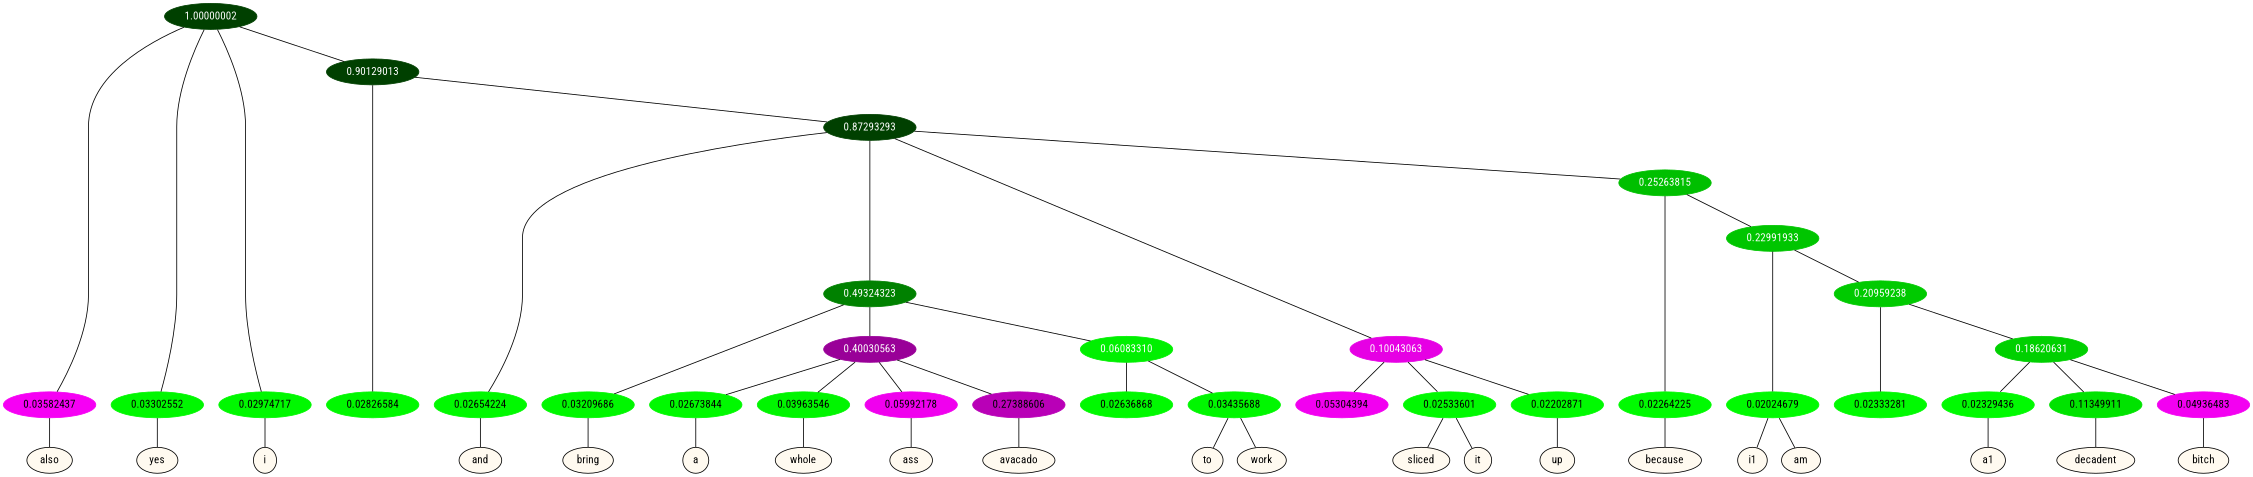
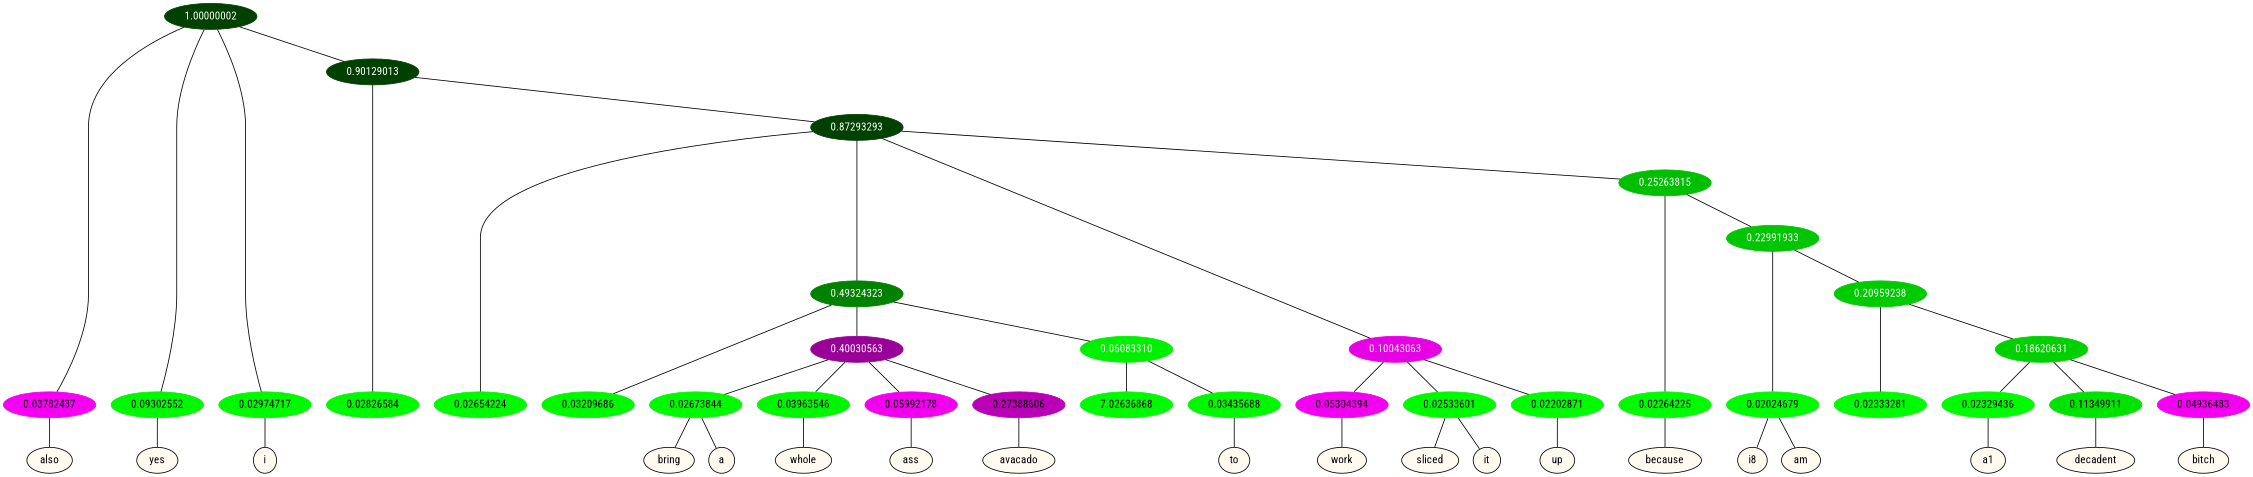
node "0.03582437": label "0.03582437" -> "0.03782437"
node "0.03302552": label "0.03302552" -> "0.09302552"
node "0.02636868": label "0.02636868" -> "7.02636868"
edge "0.03209686" -- "bring": now "0.02673844" -- "bring"
edge "0.03435688" -- "work": now "0.05304394" -- "work"
node "and": removed
node "i1": label "i1" -> "i8"
